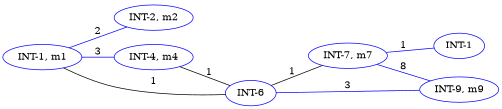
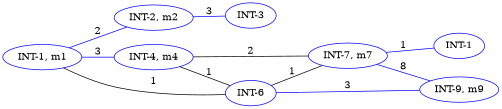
node "INT-3": added
edge "INT-7, m7" -- "INT-4, m4": added, label "2"
